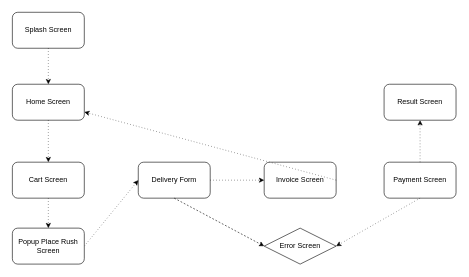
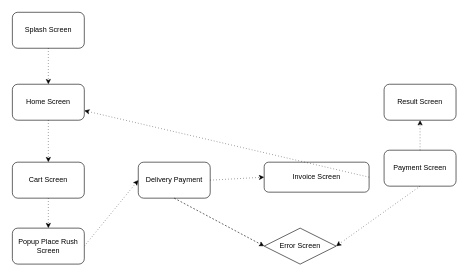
node "Delivery Form": label "Delivery Form" -> "Delivery Payment"
node "Invoice Screen": size 72x36 -> 105x30
node "Payment Screen": moved (420, 180) -> (420, 168)
